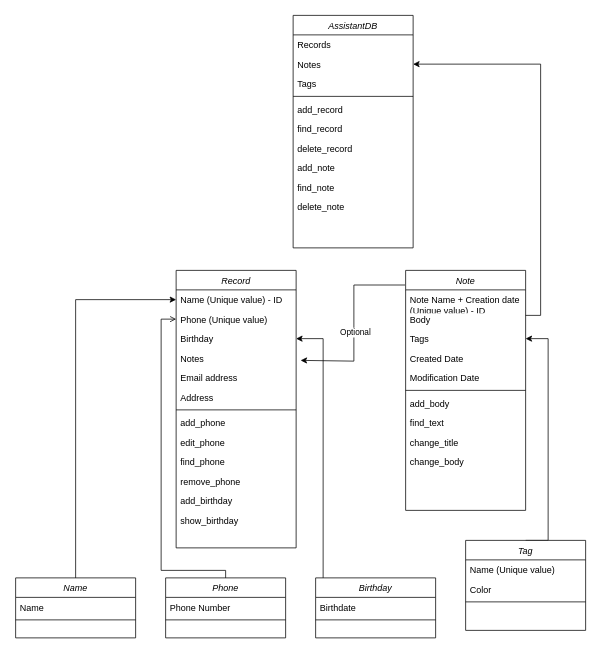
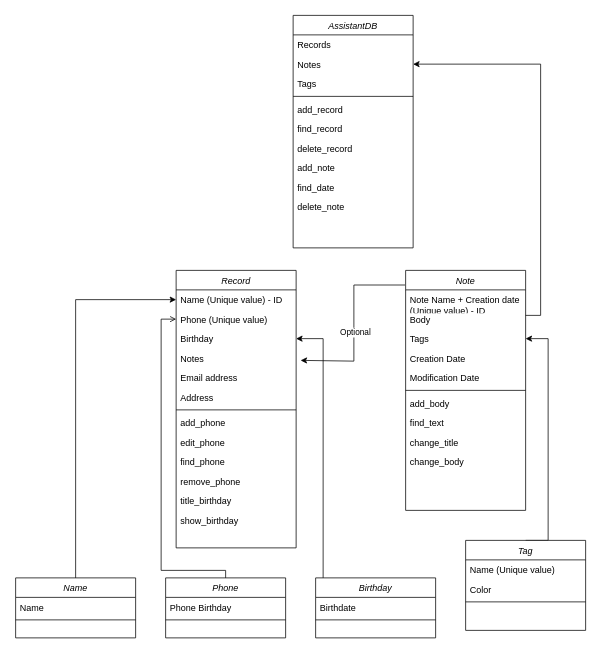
node "find_note": label "find_note" -> "find_date"
node "Created Date": label "Created Date" -> "Creation Date"
node "add_birthday": label "add_birthday" -> "title_birthday"
node "Phone Number": label "Phone Number" -> "Phone Birthday"
